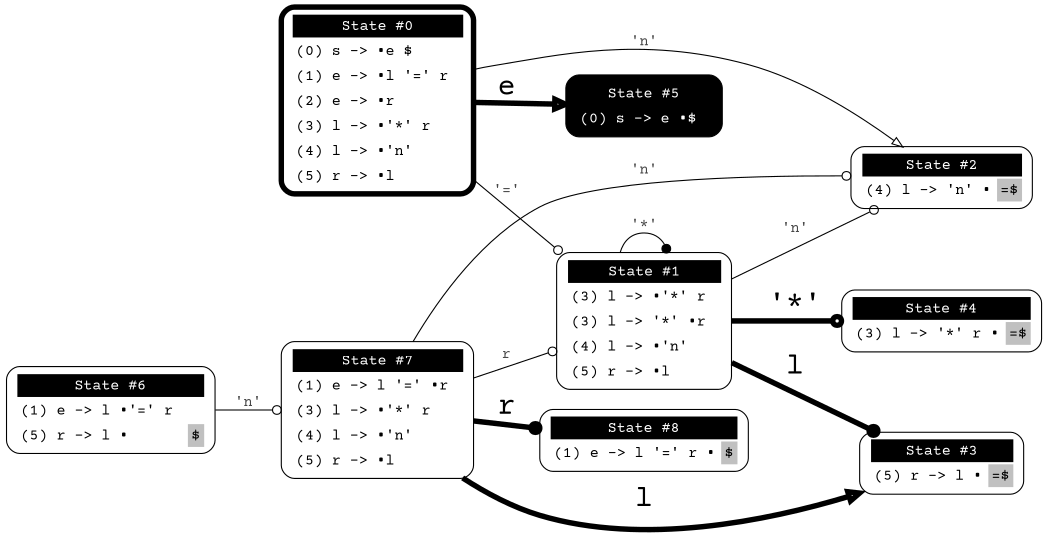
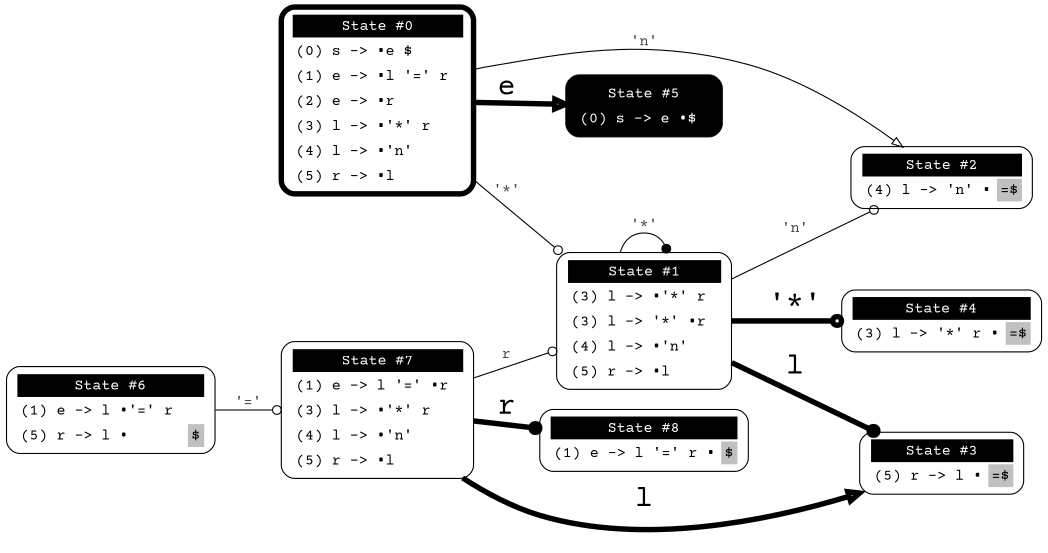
edge "State #0" -> "State #1": label "'='" -> "'*'"
edge "State #7" -> "State #2": removed, label "'n'"
edge "State #6" -> "State #7": label "'n'" -> "'='"
